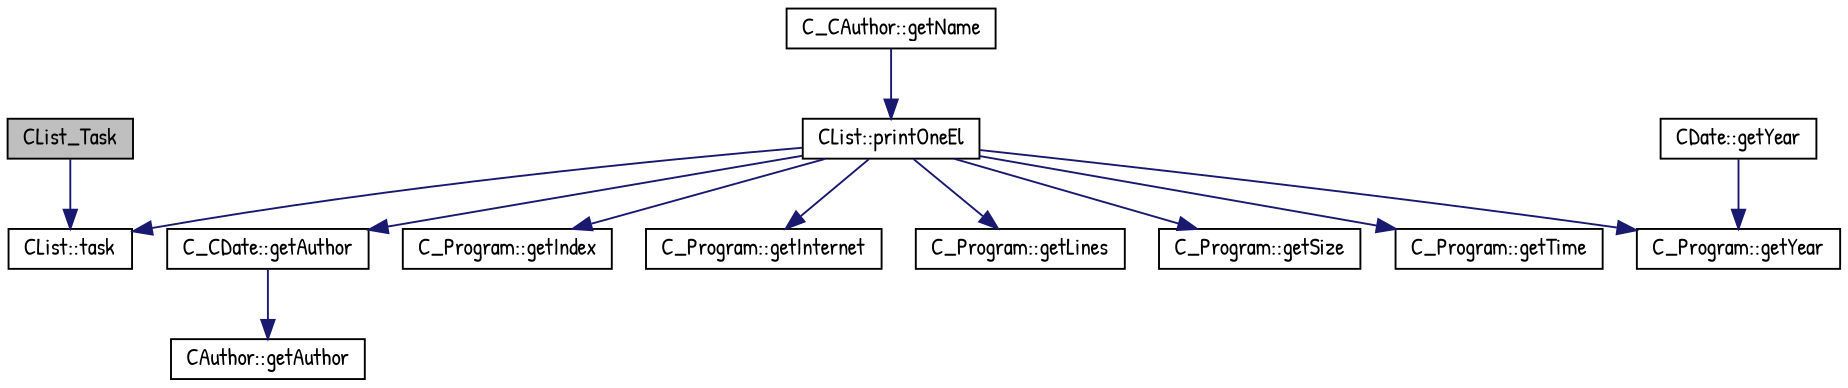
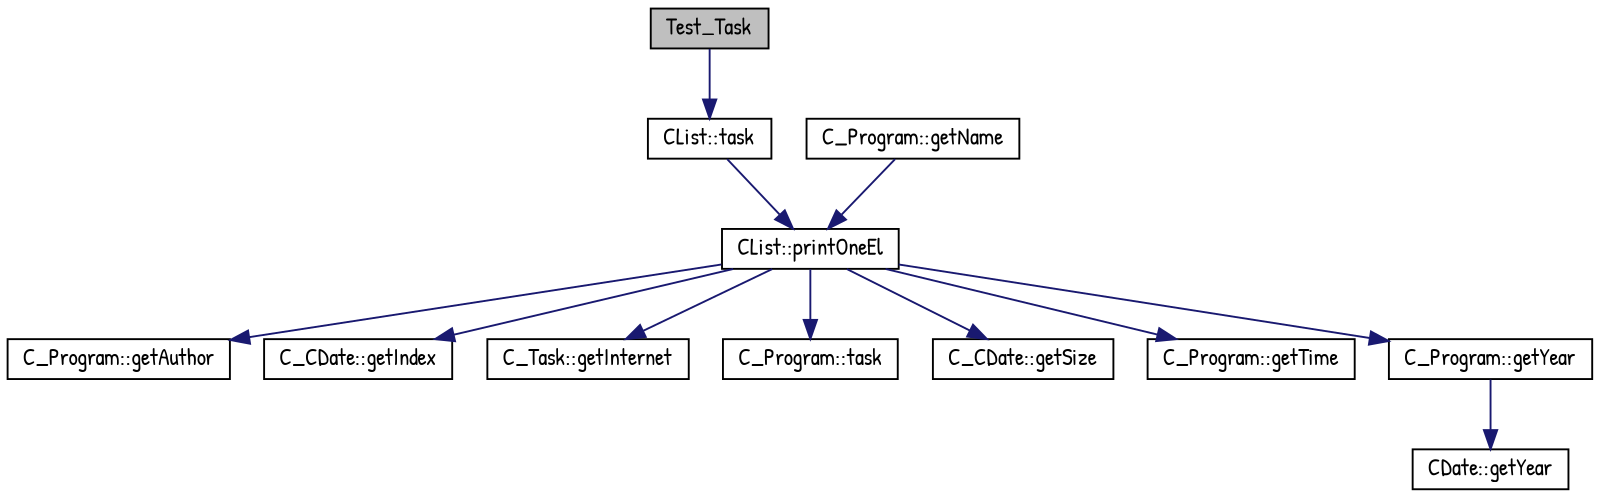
node "C_CAuthor::getName": label "C_CAuthor::getName" -> "C_Program::getName"
node "CList_Task": label "CList_Task" -> "Test_Task"
edge "CList::printOneEl" -> "CList::task": reversed
edge "CDate::getYear" -> "C_Program::getYear": reversed
node "C_CDate::getAuthor": label "C_CDate::getAuthor" -> "C_Program::getAuthor"
node "C_Program::getIndex": label "C_Program::getIndex" -> "C_CDate::getIndex"
node "C_Program::getInternet": label "C_Program::getInternet" -> "C_Task::getInternet"
node "C_Program::getLines": label "C_Program::getLines" -> "C_Program::task"
node "C_Program::getSize": label "C_Program::getSize" -> "C_CDate::getSize"
node "CAuthor::getAuthor": removed
